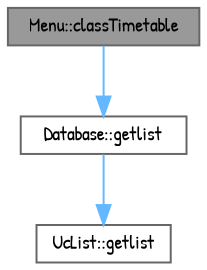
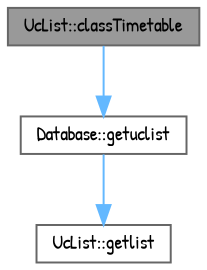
node "Menu::classTimetable": label "Menu::classTimetable" -> "UcList::classTimetable"
node "Database::getlist": label "Database::getlist" -> "Database::getuclist"
